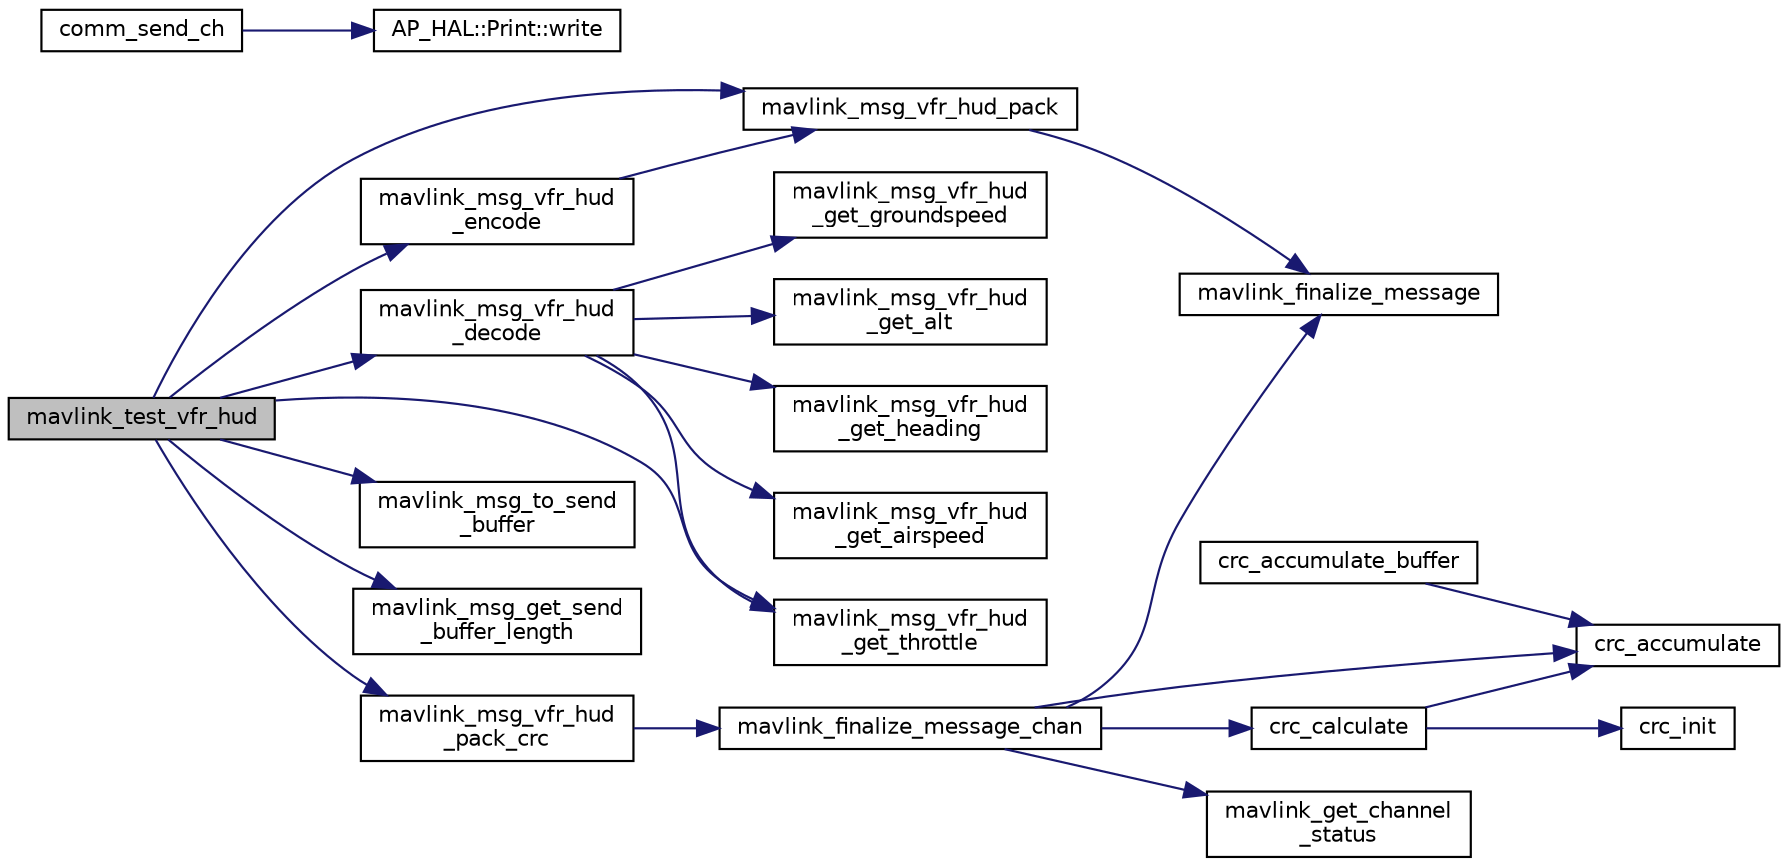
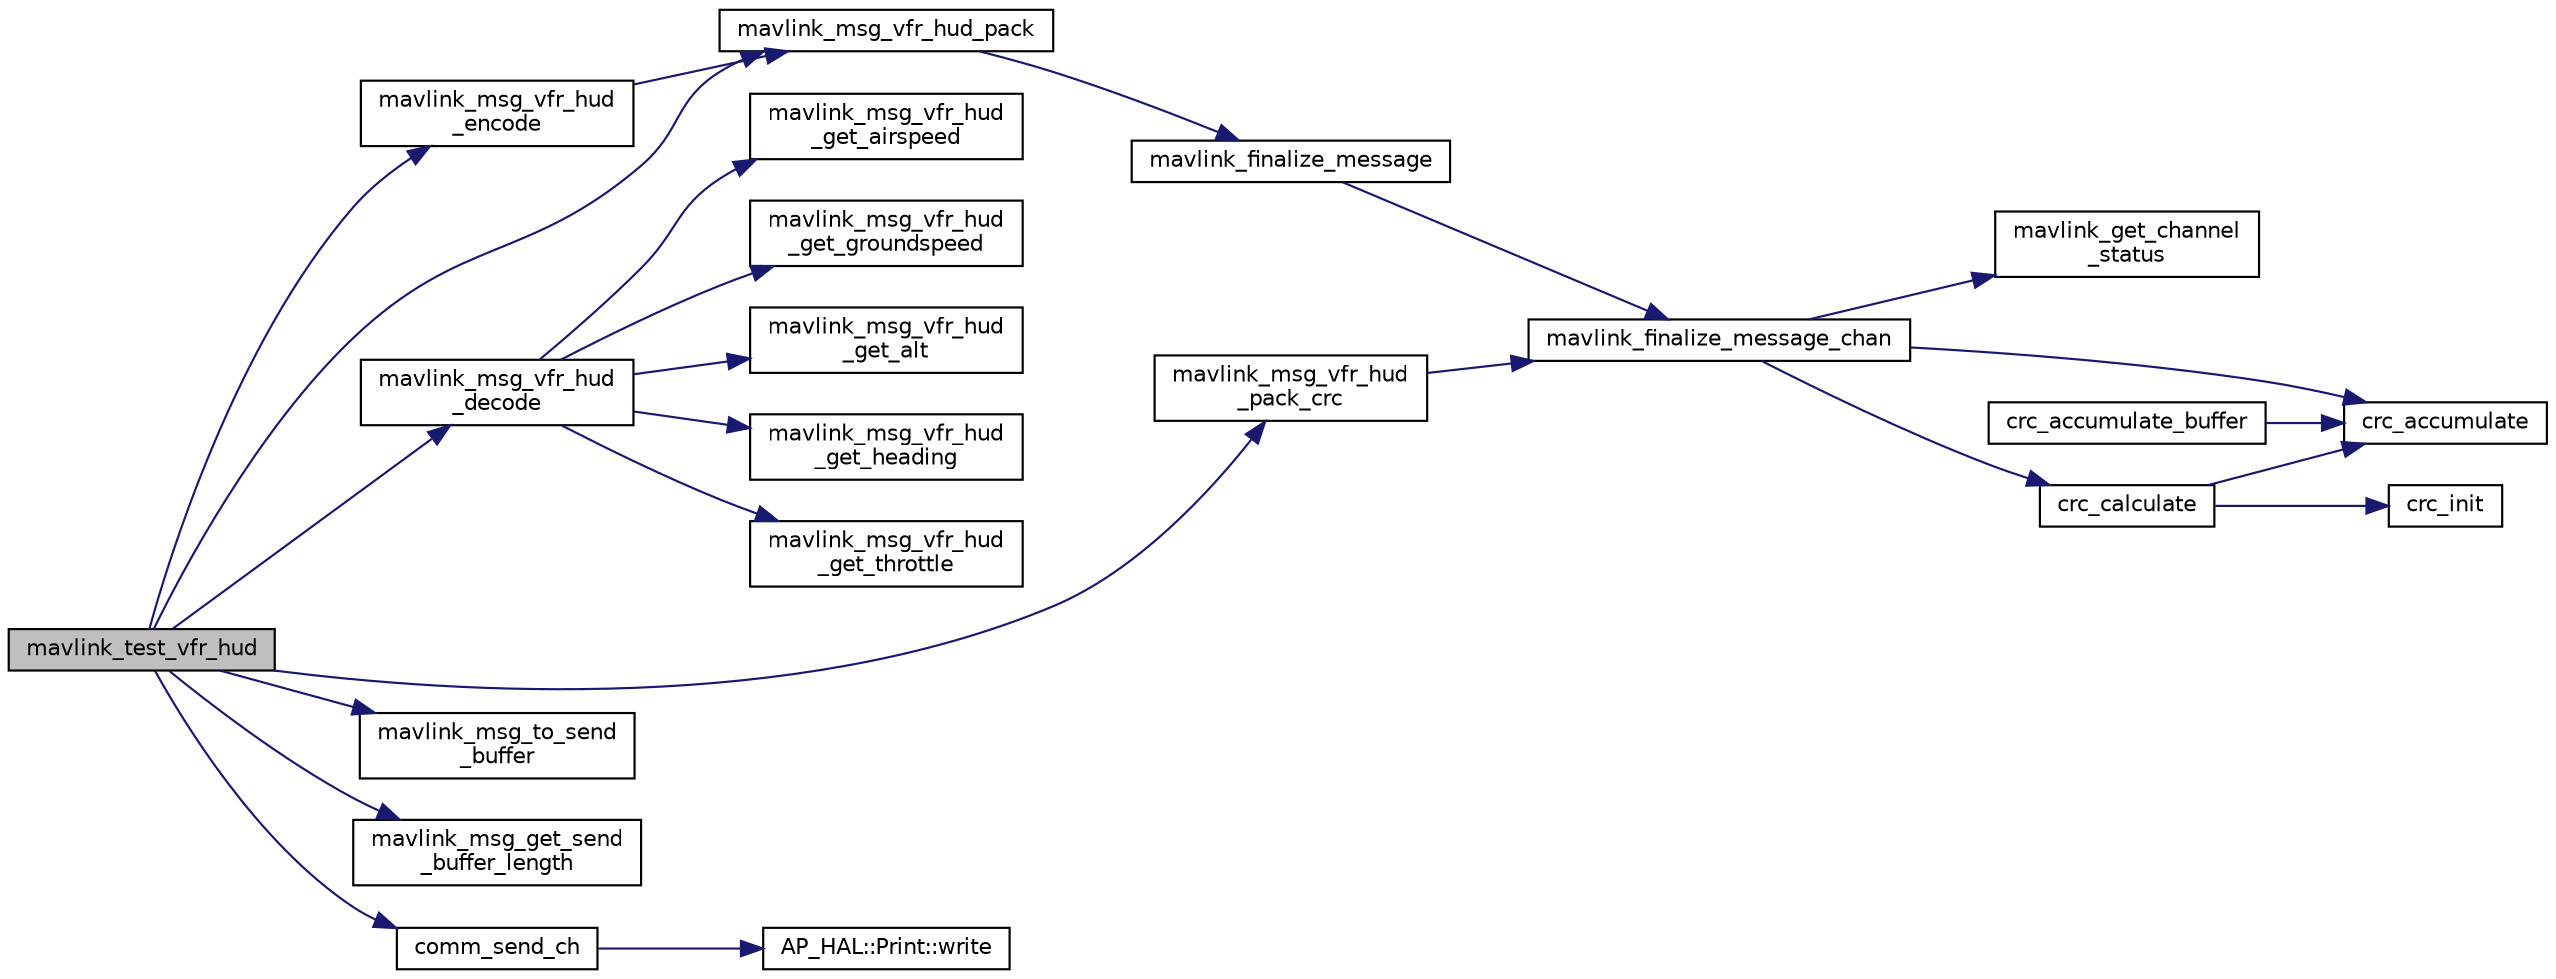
edge "mavlink_test_vfr_hud" -> "mavlink_msg_vfr_hud _get_throttle": now "mavlink_test_vfr_hud" -> "comm_send_ch"
edge "mavlink_finalize_message_chan" -> "mavlink_finalize_message": reversed
